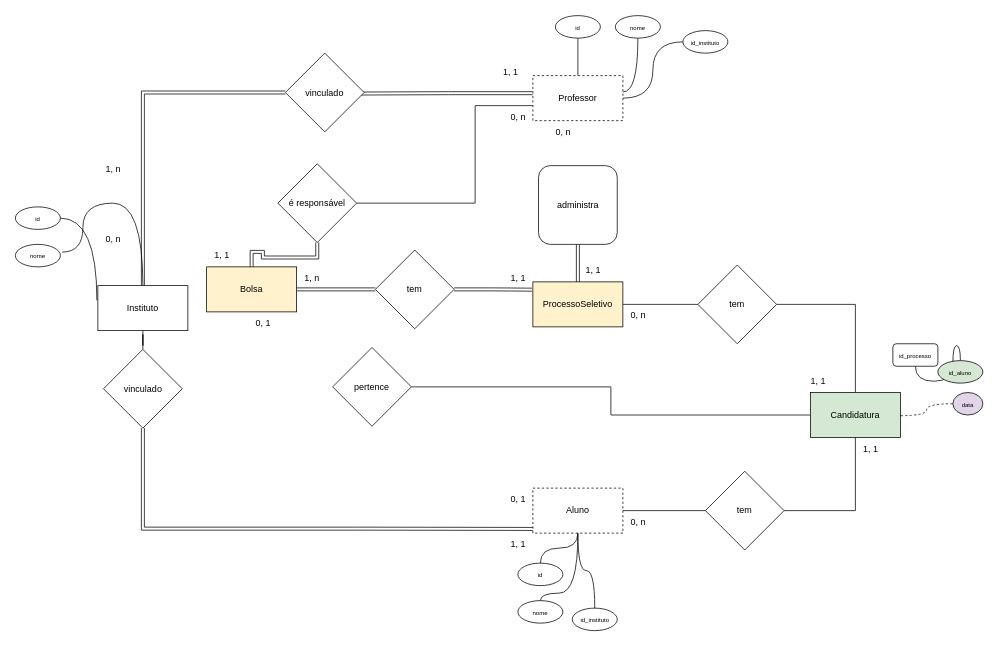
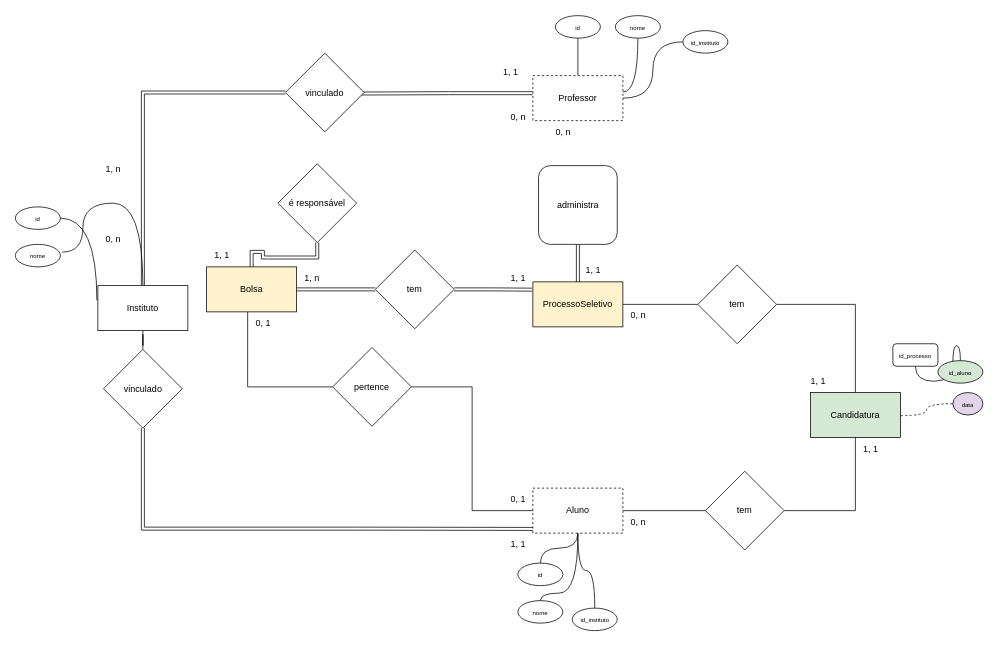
edge "Professor" -- "é responsável": removed
edge "Bolsa" -- "pertence": added
edge "pertence" -- "Candidatura": now "pertence" -- "Aluno"
